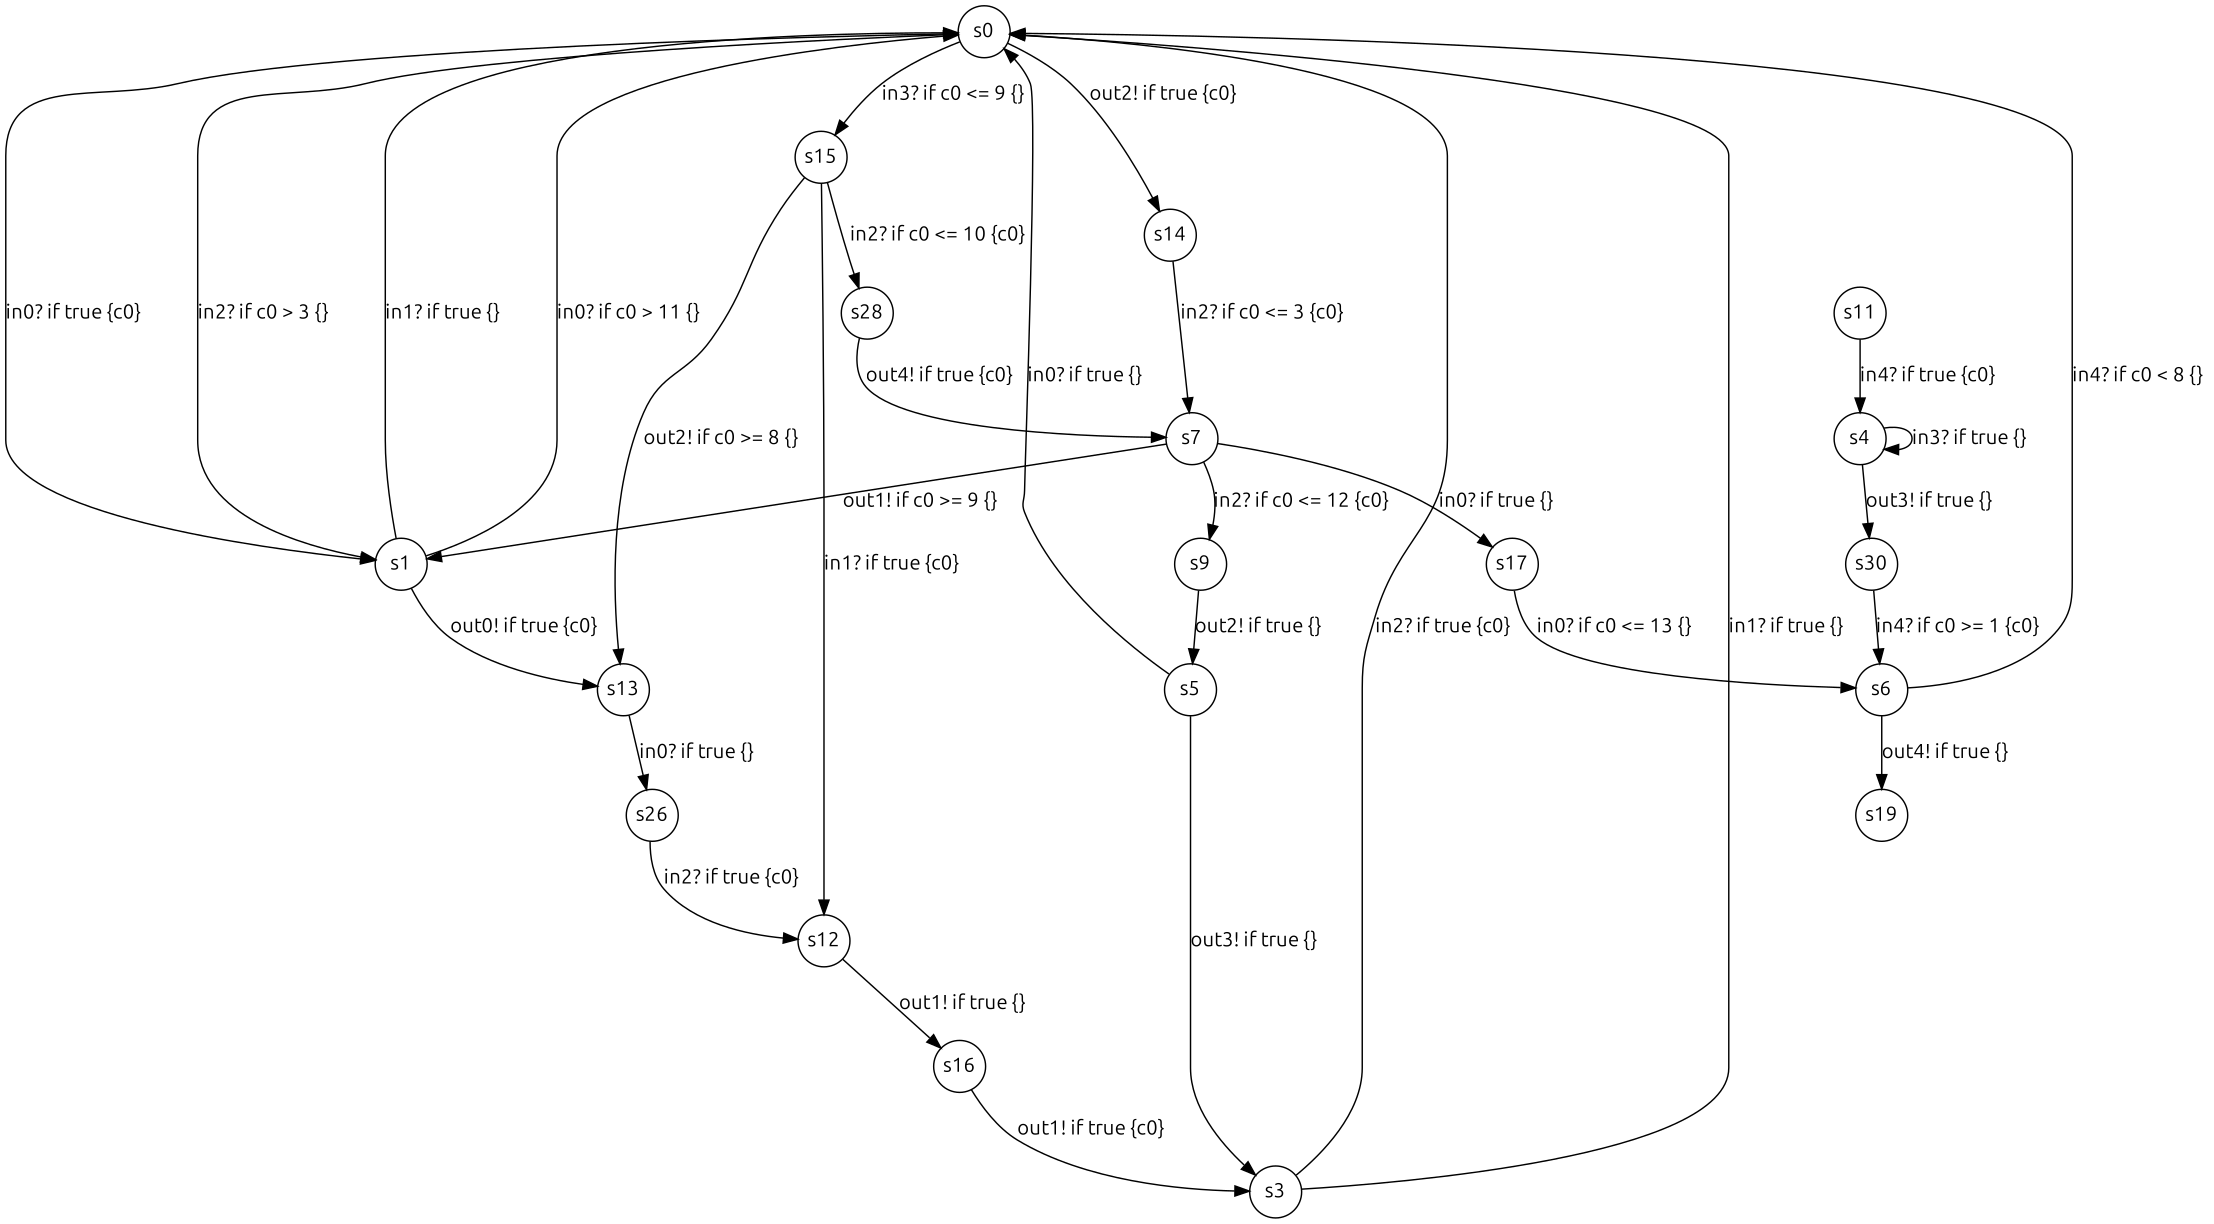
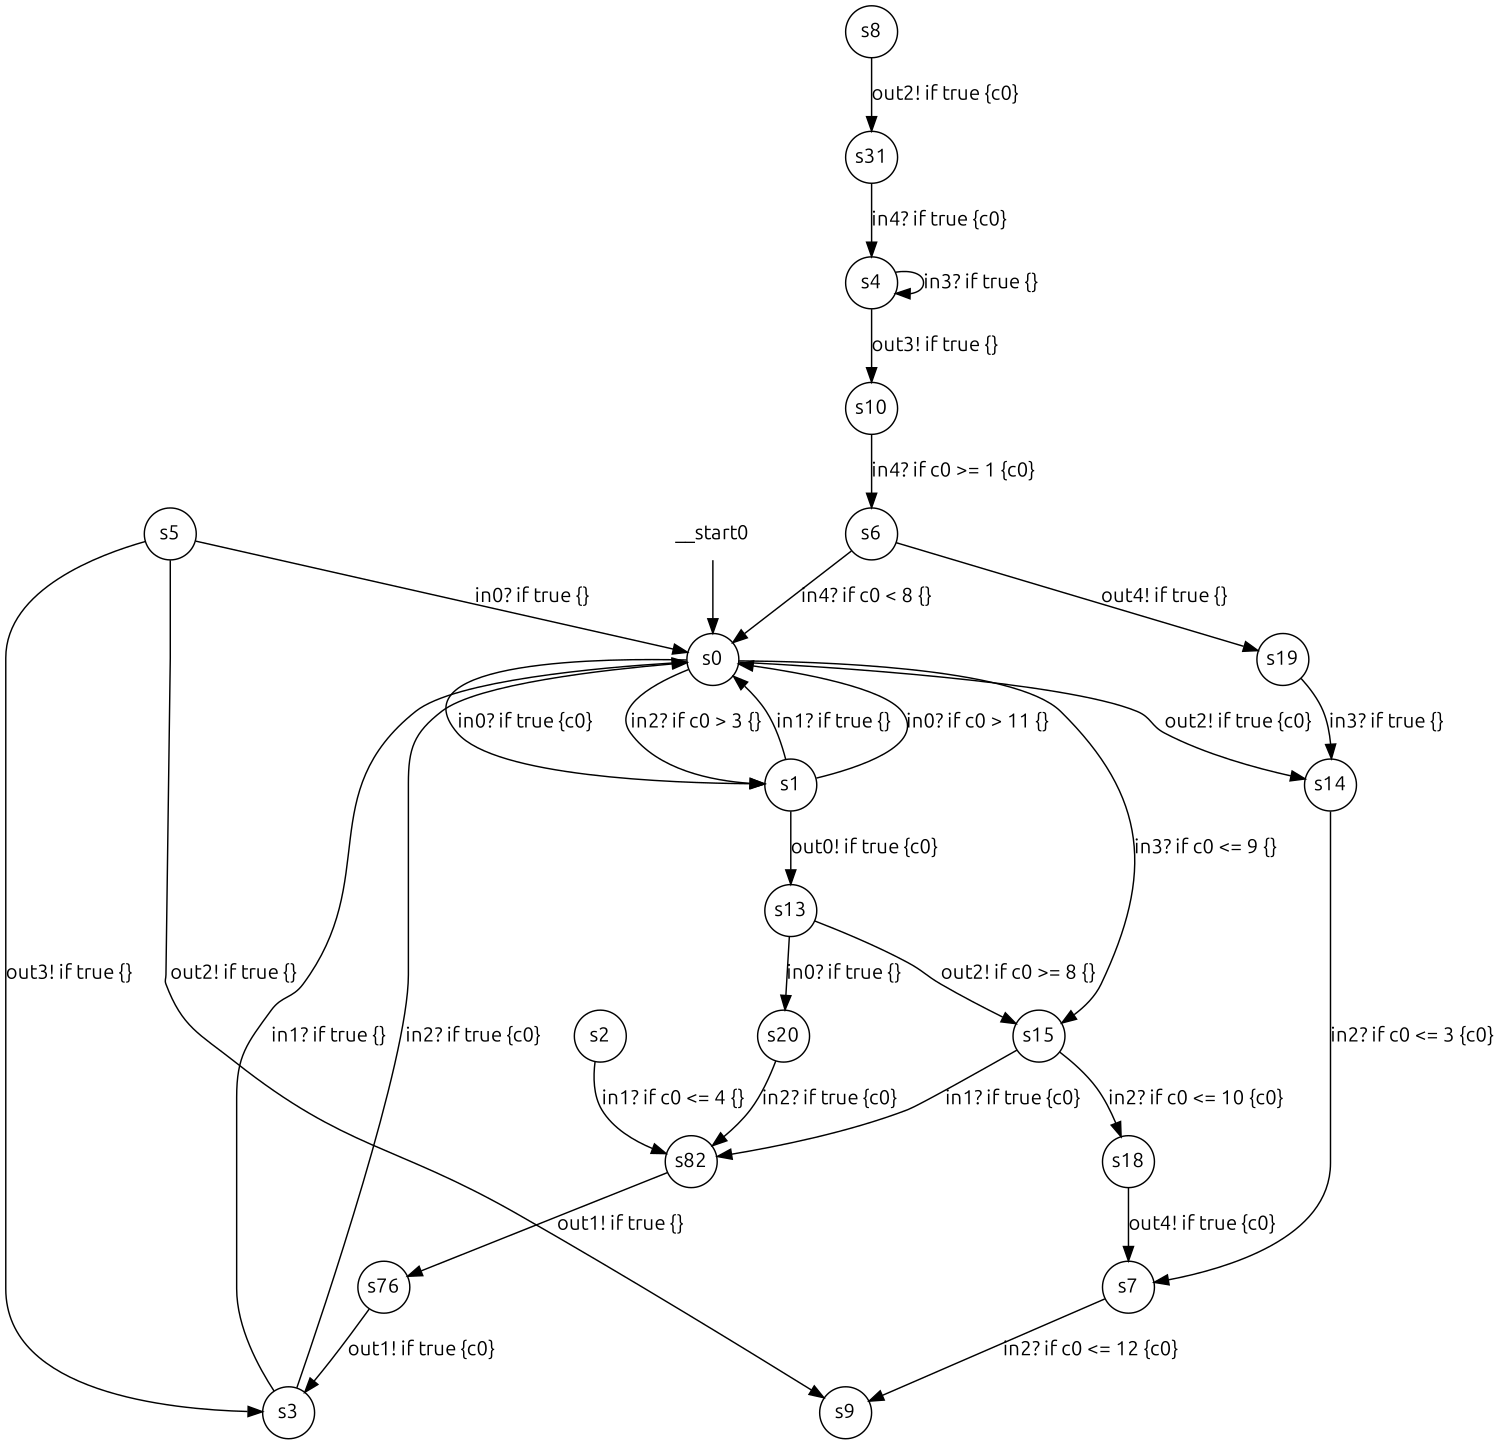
node "s8": added
node "s28": label "s28" -> "s18"
node "s11": label "s11" -> "s31"
edge "s15" -> "s13": reversed
edge "s7" -> "s1": removed, label "out1! if c0 >= 9 {}"
node "__start0": added
node "s17": removed
node "s30": label "s30" -> "s10"
edge "s9" -> "s5": reversed
edge "s19" -> "s14": added, label "in3? if true {}"
node "s26": label "s26" -> "s20"
node "s12": label "s12" -> "s82"
node "s2": added
node "s16": label "s16" -> "s76"
